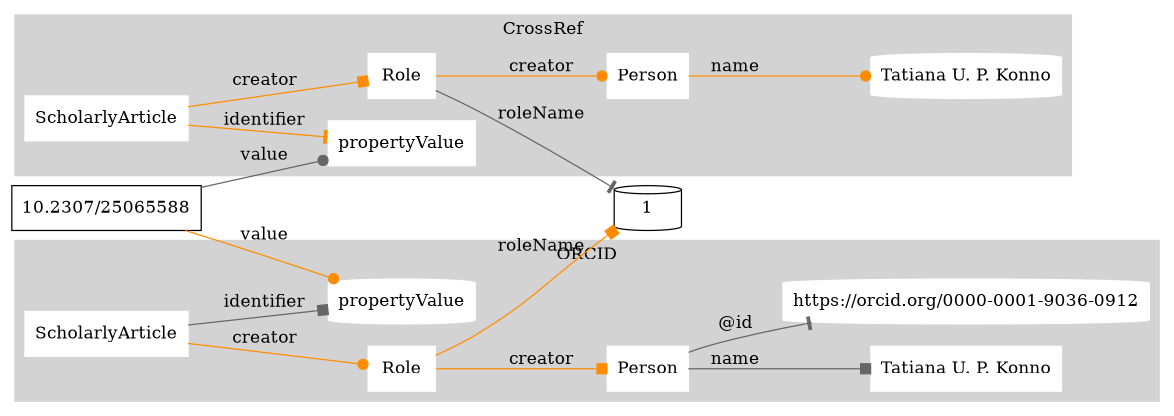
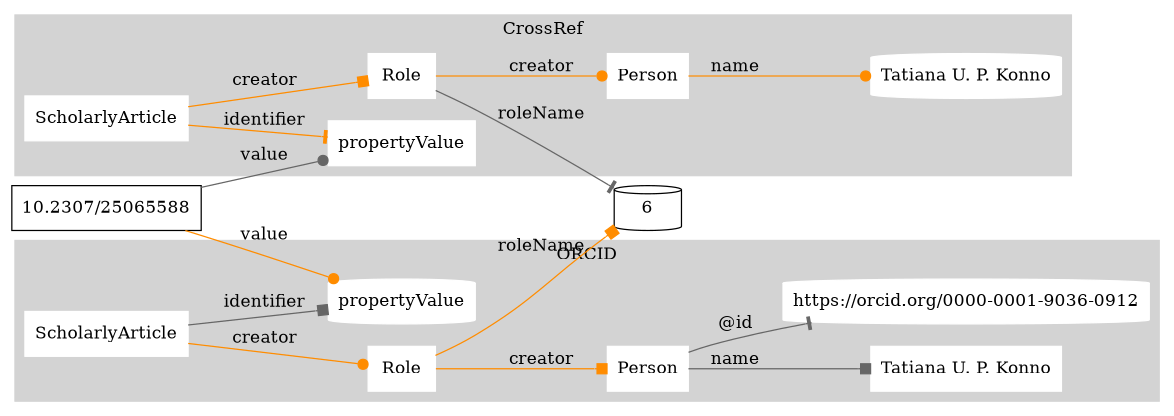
node "1": label "1" -> "6"
